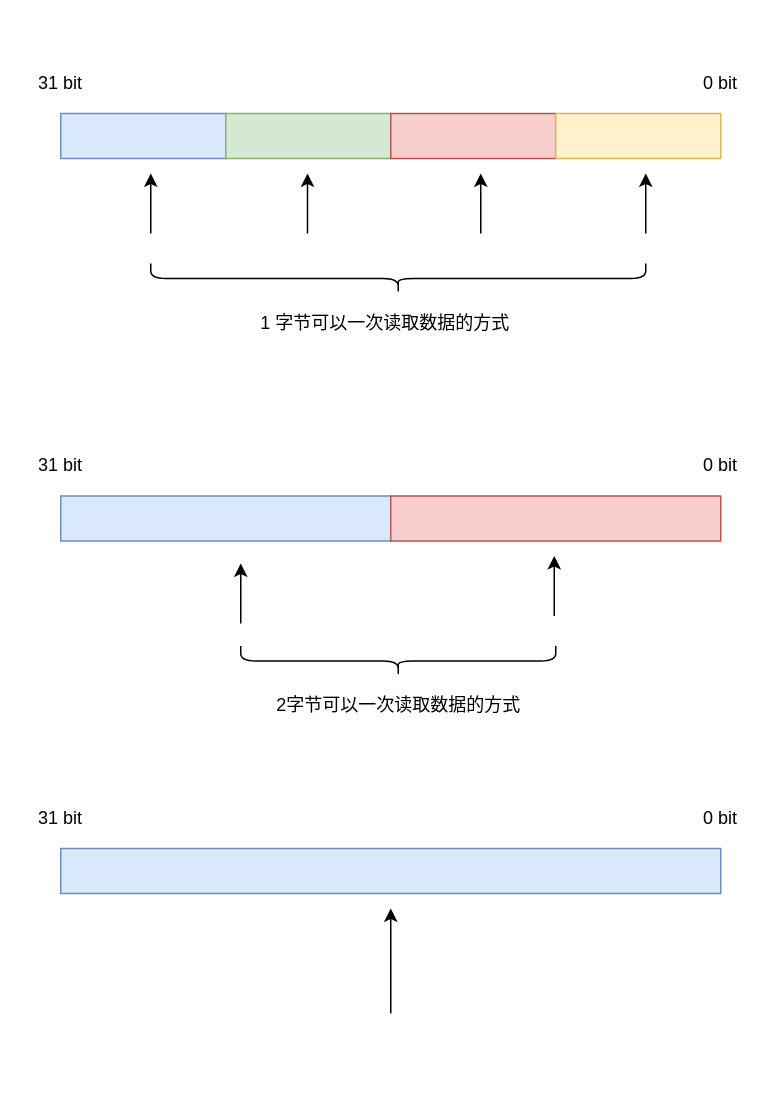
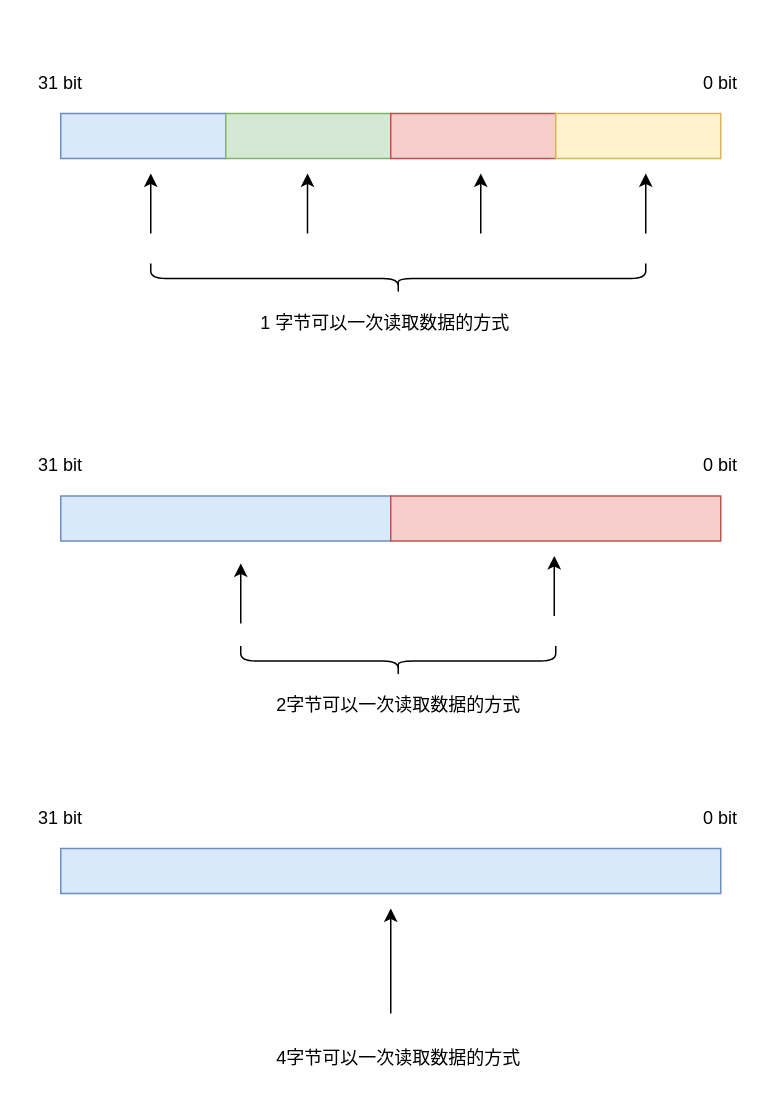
node "4字节可以一次读取数据的方式": added
